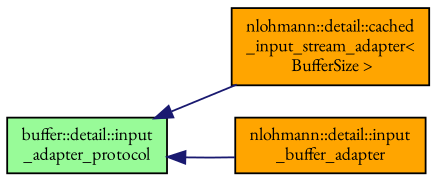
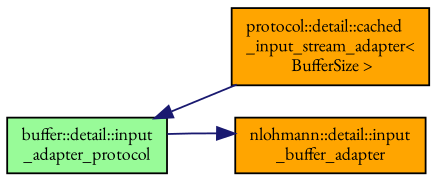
node "nlohmann::detail::cached _input_stream_adapter< BufferSize >": label "nlohmann::detail::cached _input_stream_adapter< BufferSize >" -> "protocol::detail::cached _input_stream_adapter< BufferSize >"
edge "nlohmann::detail::input _buffer_adapter" -> "buffer::detail::input _adapter_protocol": reversed
